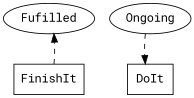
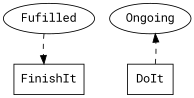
edge "Ongoing" -> "DoIt": reversed
edge "FinishIt" -> "Fufilled": reversed
